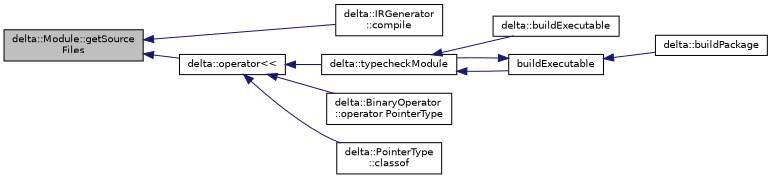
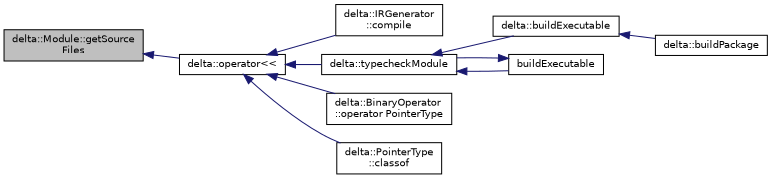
edge "delta::IRGenerator ::compile" -> "delta::Module::getSource Files": now "delta::IRGenerator ::compile" -> "delta::operator<<"
edge "delta::buildPackage" -> "buildExecutable": now "delta::buildPackage" -> "delta::buildExecutable"
